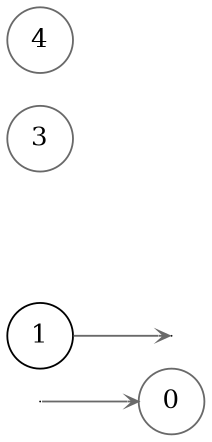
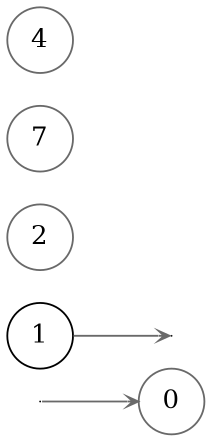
node "3": label "3" -> "7"
node "2": added
